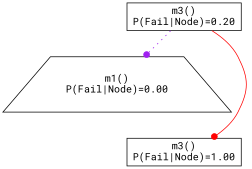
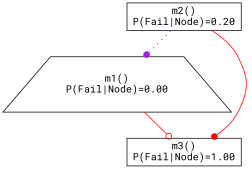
node "m3() P(Fail|Node)=0.20": label "m3() P(Fail|Node)=0.20" -> "m2() P(Fail|Node)=0.20"
edge "m1() P(Fail|Node)=0.00" -> "m3() P(Fail|Node)=1.00": added
